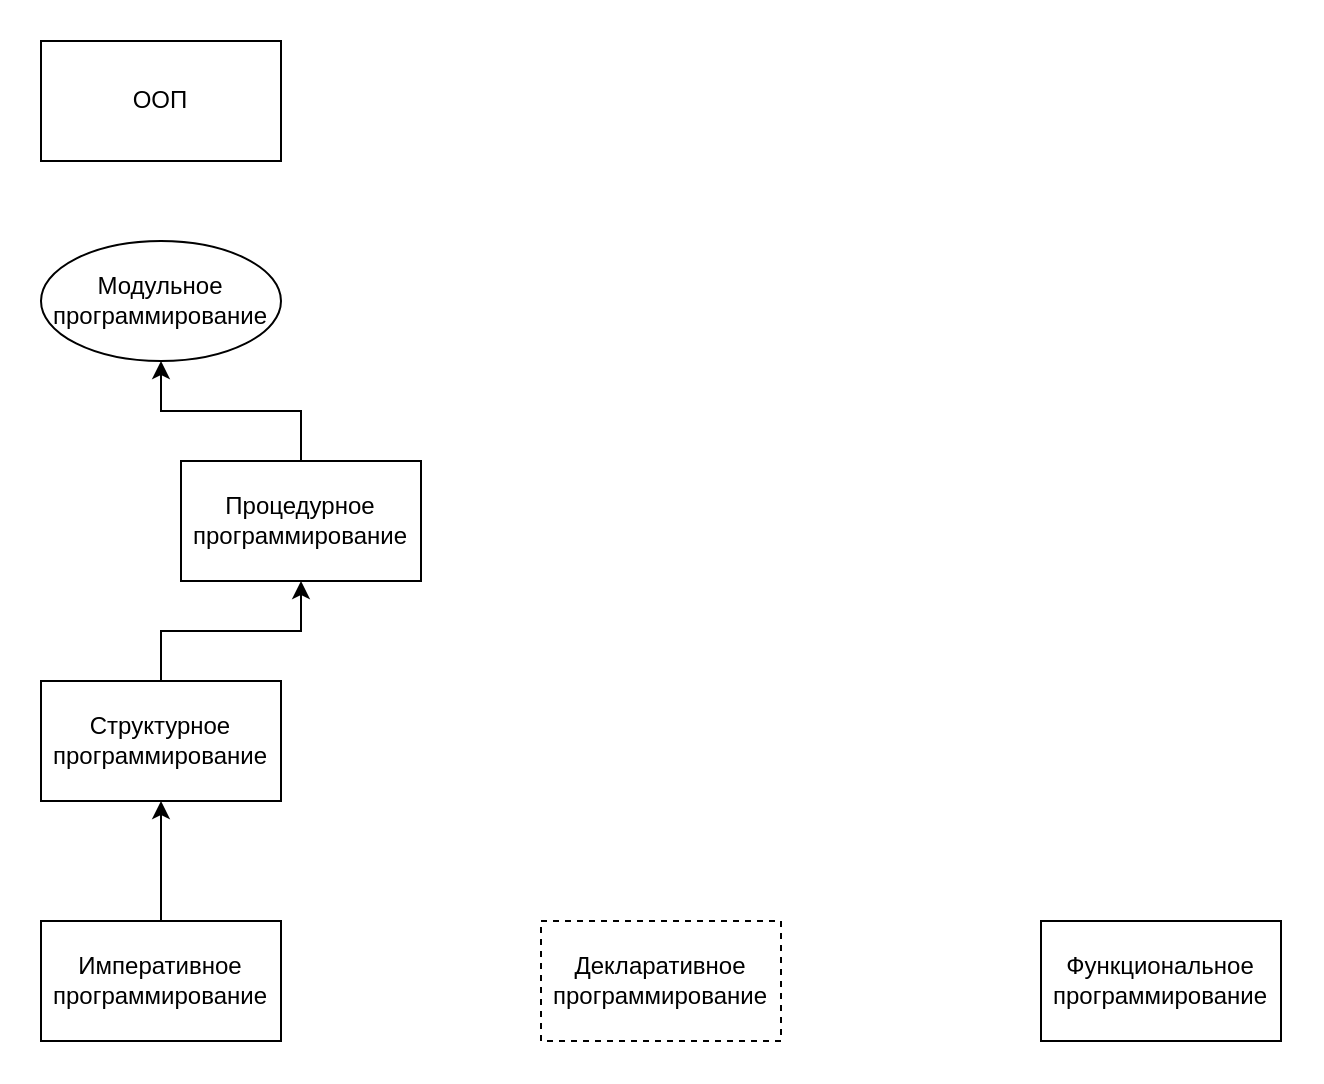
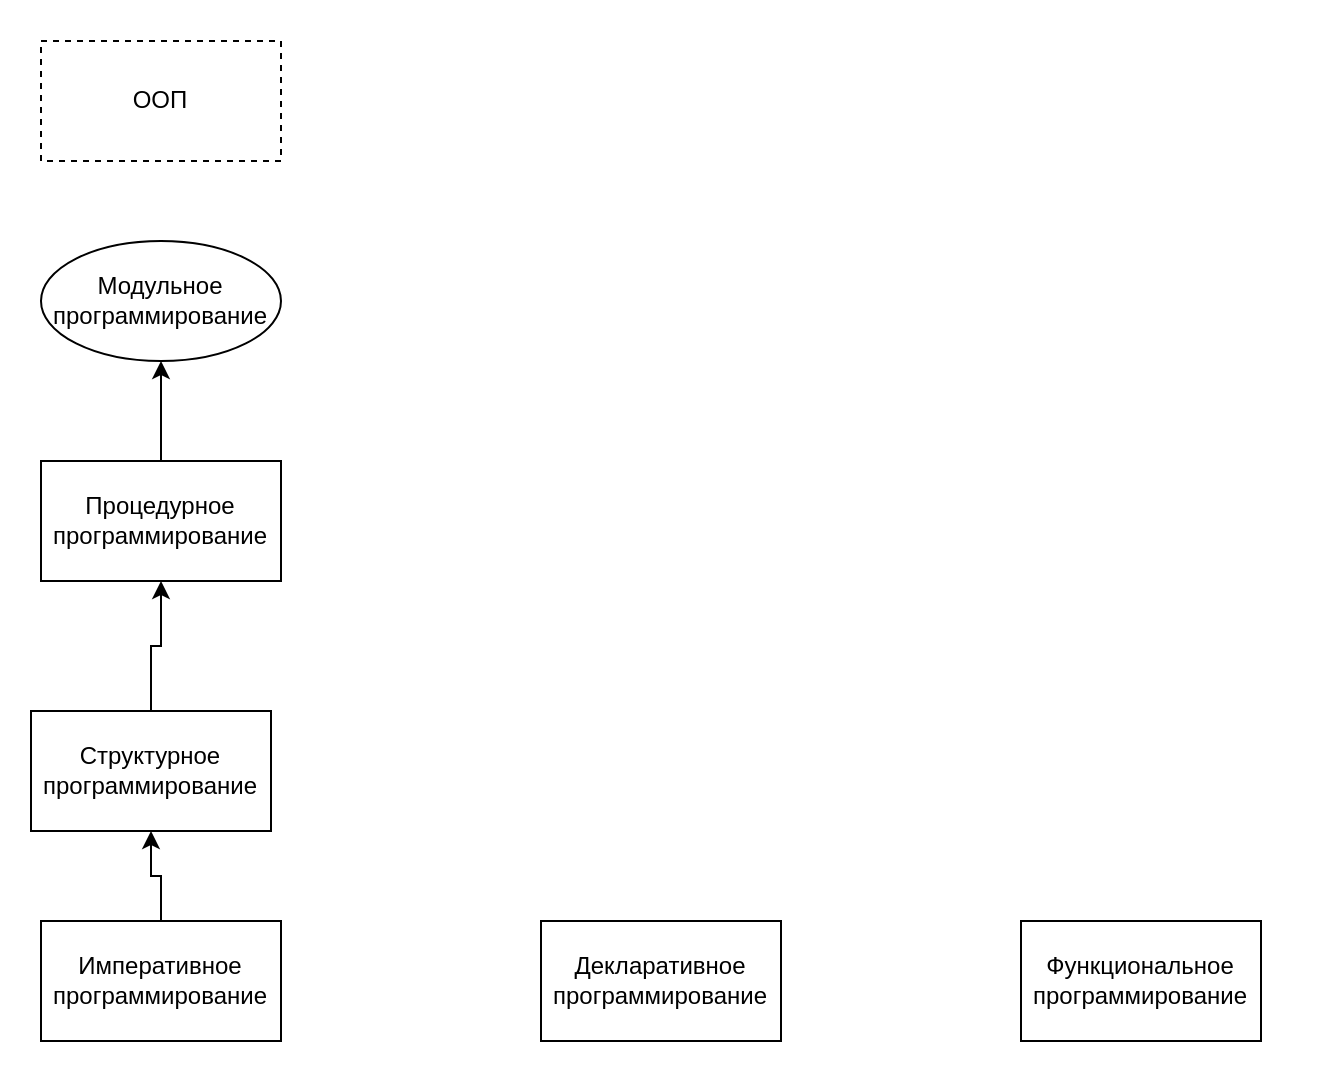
node "ООП": style solid -> dashed
node "Процедурное программирование": moved (301, 521) -> (161, 521)
node "Структурное программирование": moved (161, 741) -> (151, 771)
node "Декларативное программирование": style dashed -> solid
node "Функциональное программирование": moved (1161, 981) -> (1141, 981)
